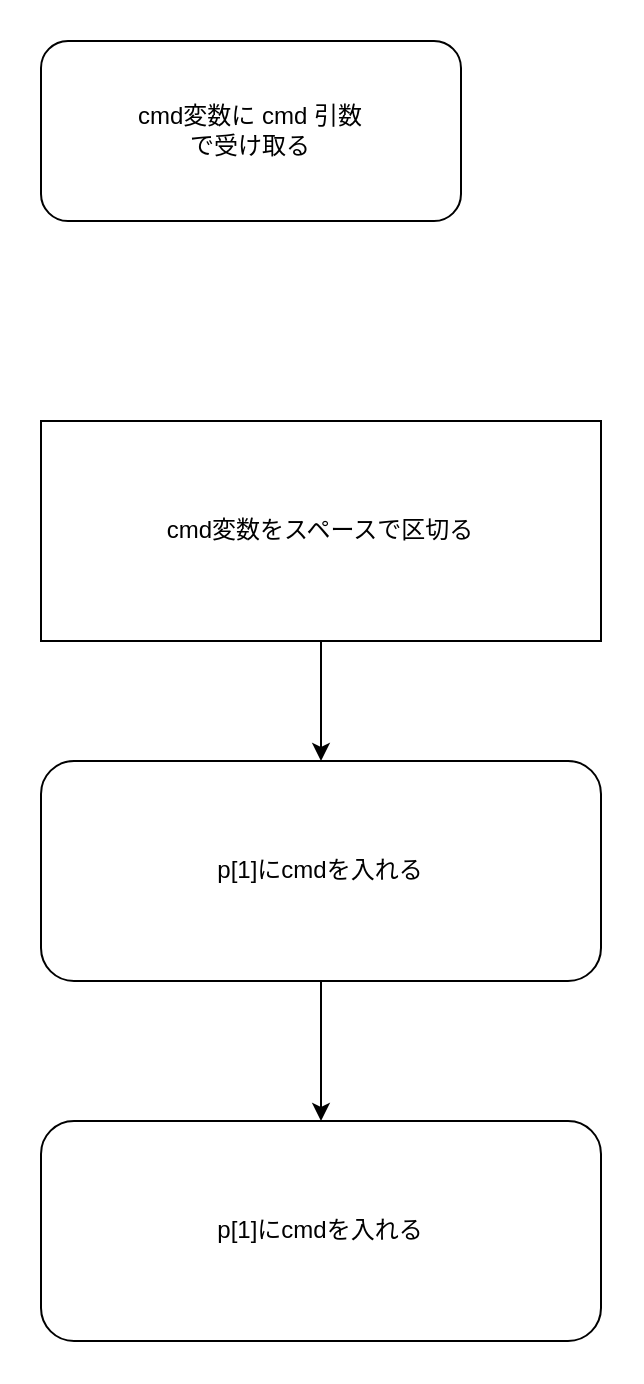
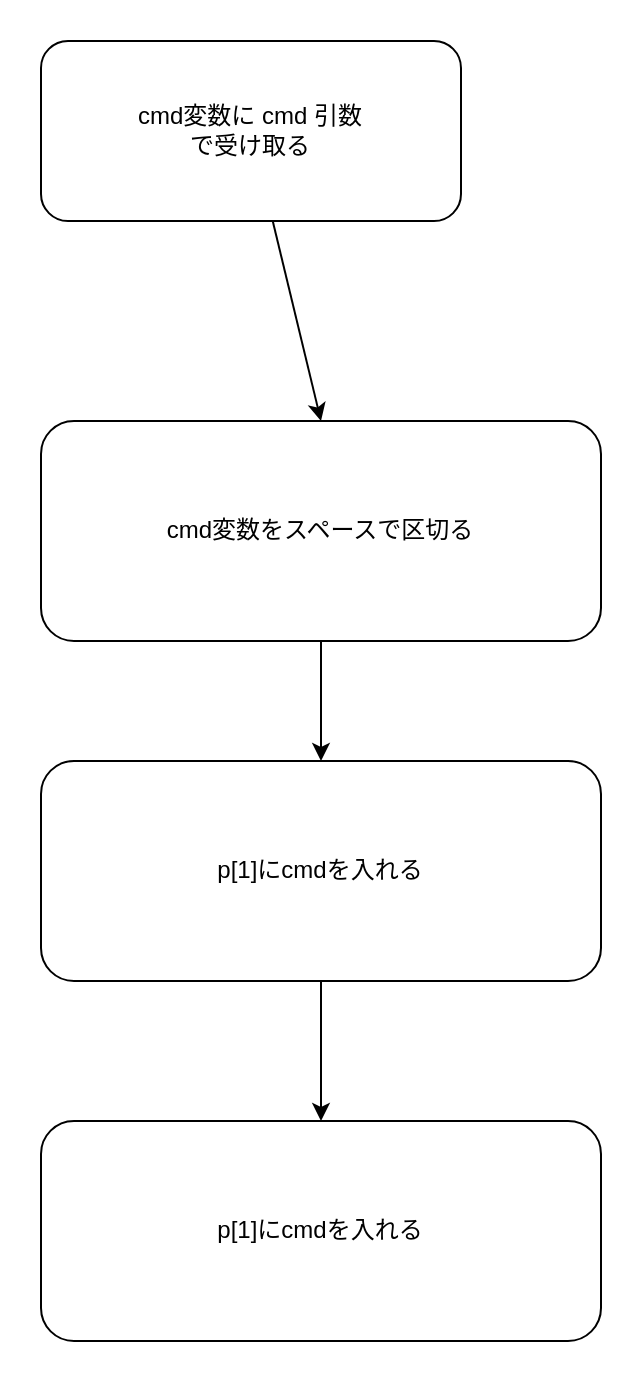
edge "cmd変数に cmd 引数 で受け取る" -> "cmd変数をスペースで区切る": added
node "cmd変数をスペースで区切る": shape rectangle -> rounded rectangle
